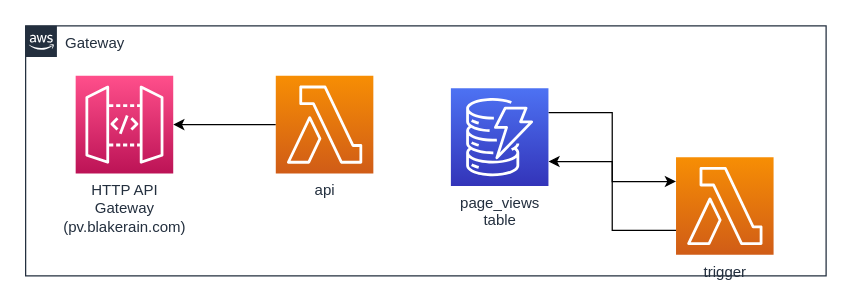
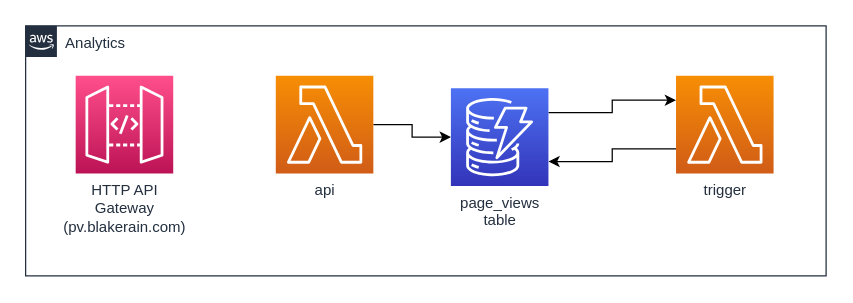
node "Gateway": label "Gateway" -> "Analytics"
edge "api" -> "HTTP API Gateway (pv.blakerain.com)": now "api" -> "page_views table"
node "trigger": moved (724, 206) -> (724, 124)
